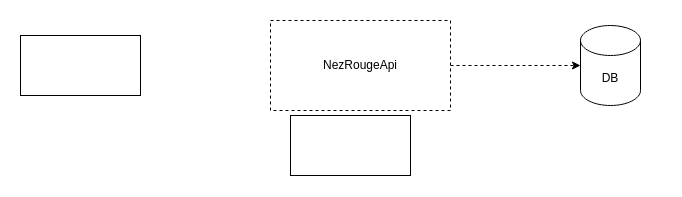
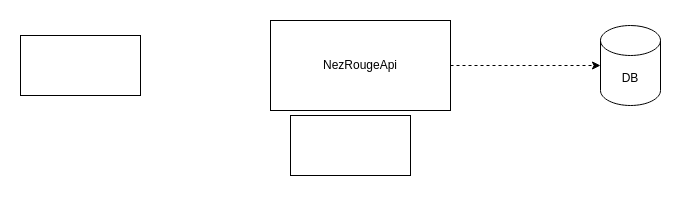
node "NezRougeApi": style dashed -> solid
node "DB": moved (611, 66) -> (631, 66)
